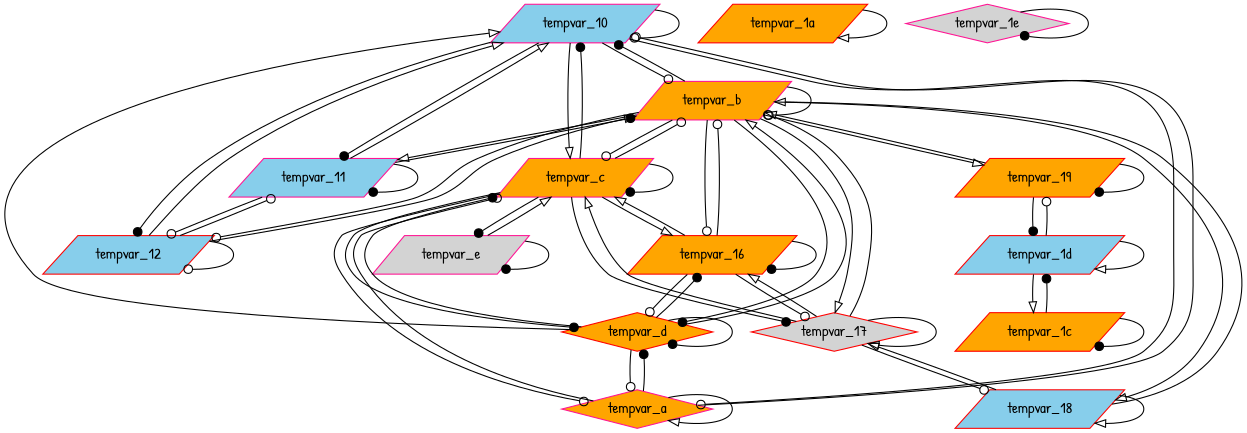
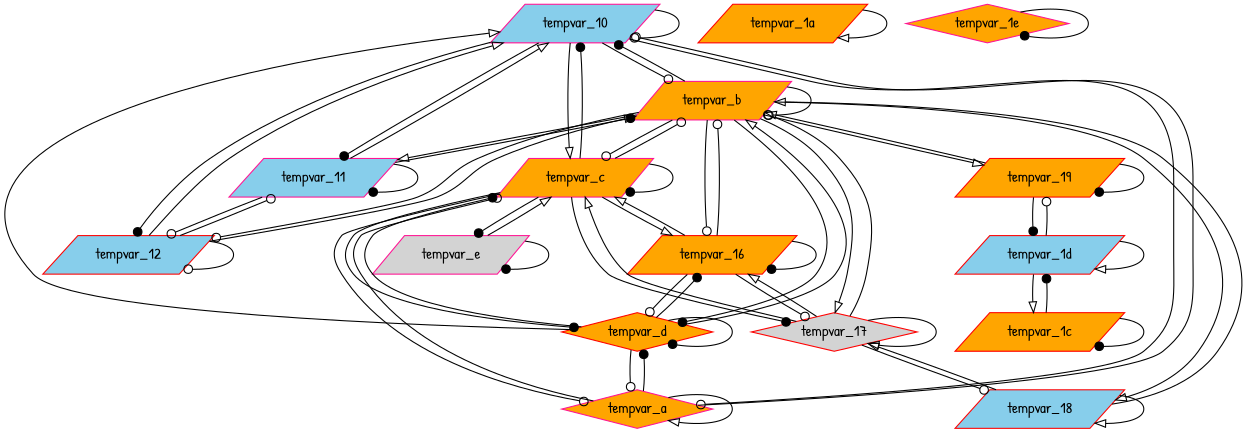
node "tempvar_1e": fillcolor lightgrey -> orange
